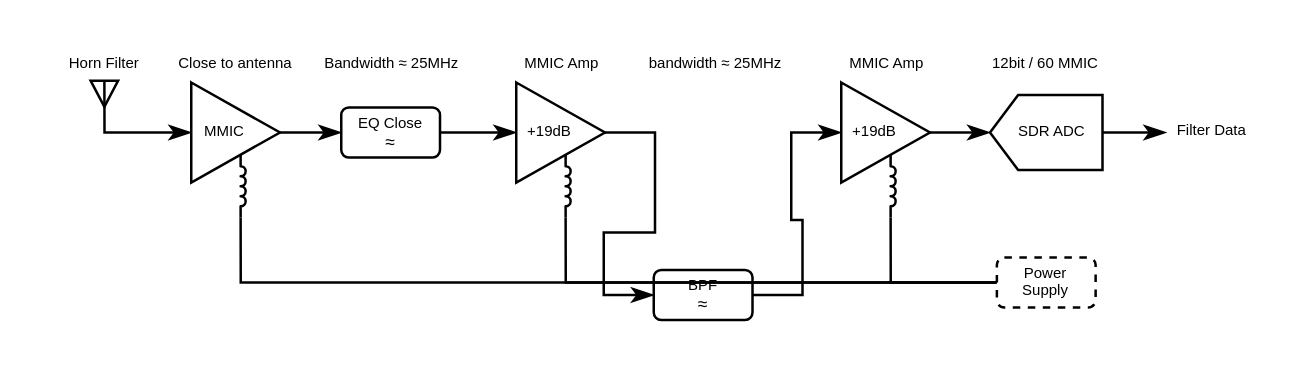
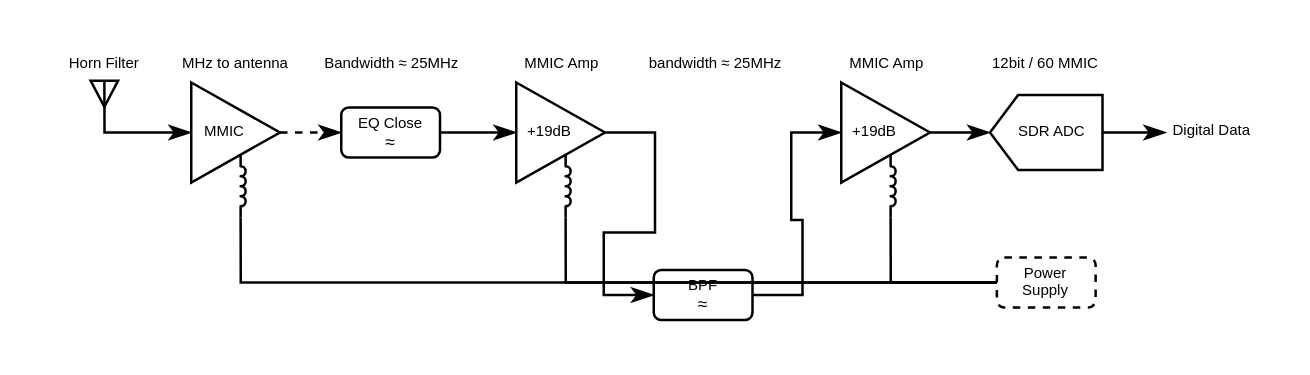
node "Close to antenna": label "Close to antenna" -> "MHz to antenna"
node "Filter Data": label "Filter Data" -> "Digital Data"
edge "MMIC" -> "EQ Close ≈": style solid -> dashed
